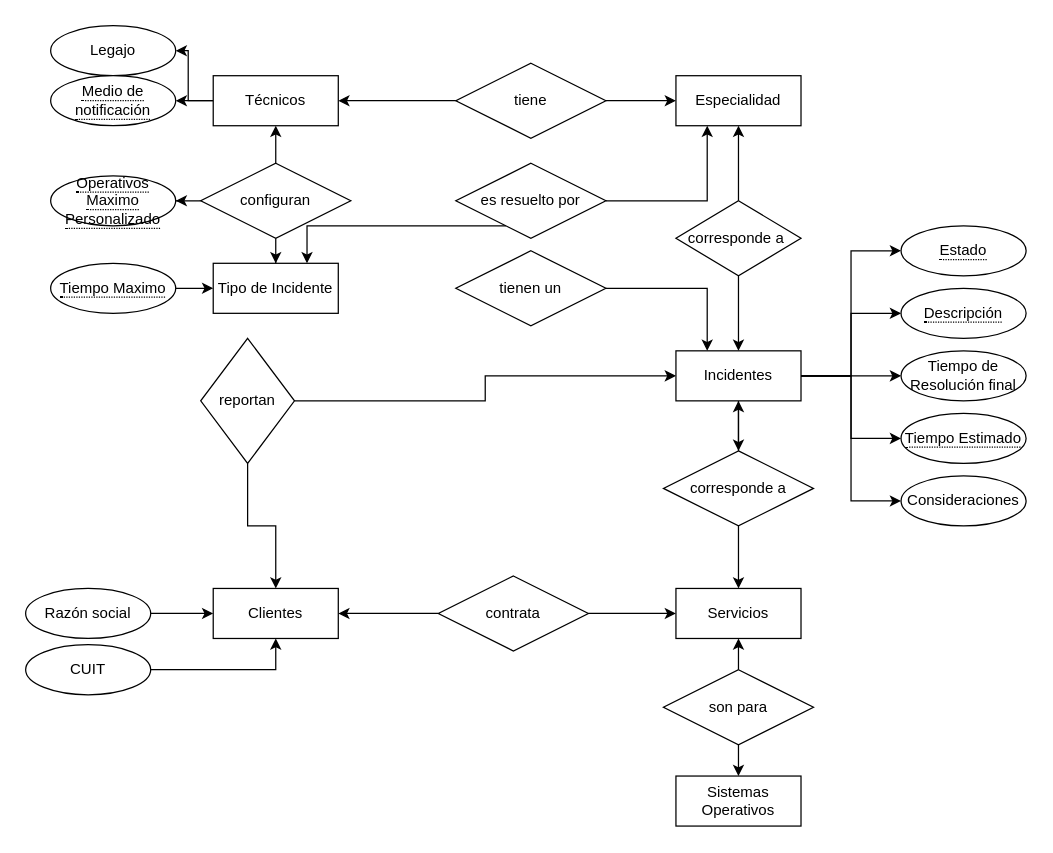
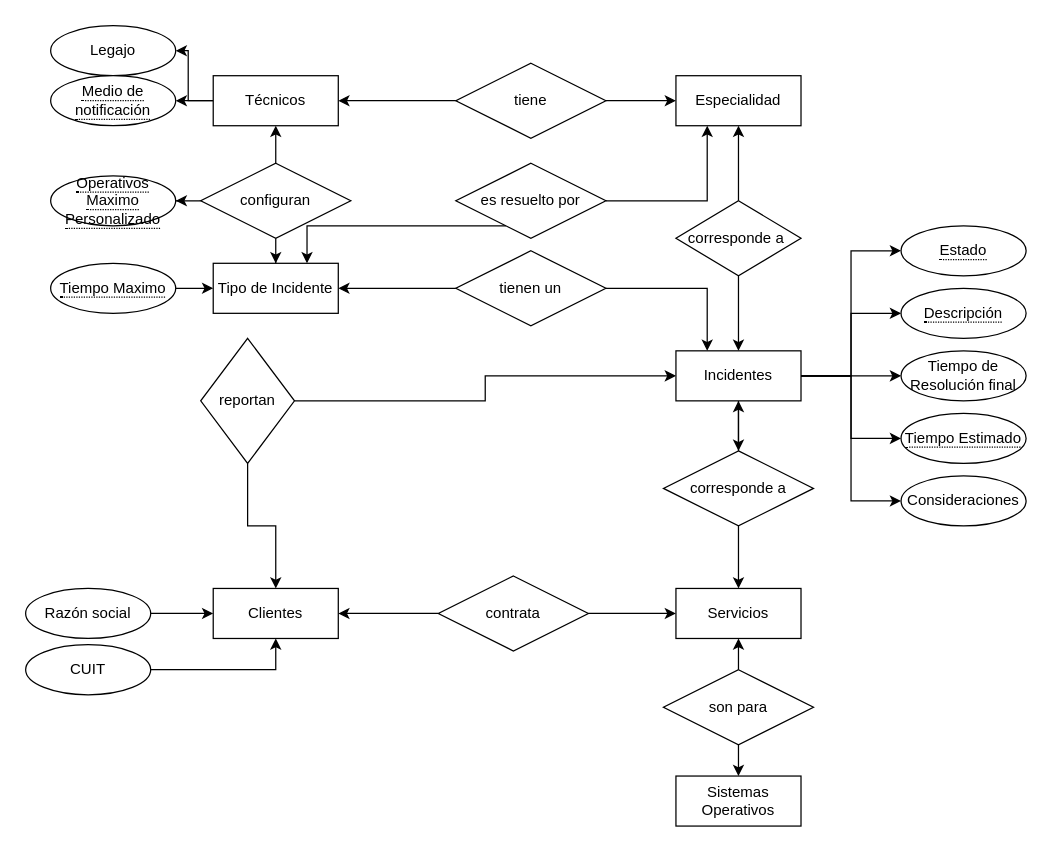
edge "tienen un" -> "Tipo de Incidente": added
